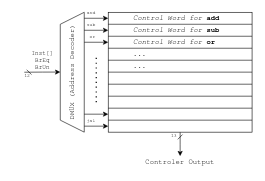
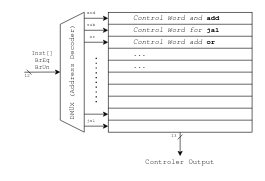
node "Control Word for add": label "Control Word for add" -> "Control Word and add"
node "Control Word for sub": label "Control Word for sub" -> "Control Word for jal"
node "Control Word for or": label "Control Word for or" -> "Control Word add or"
